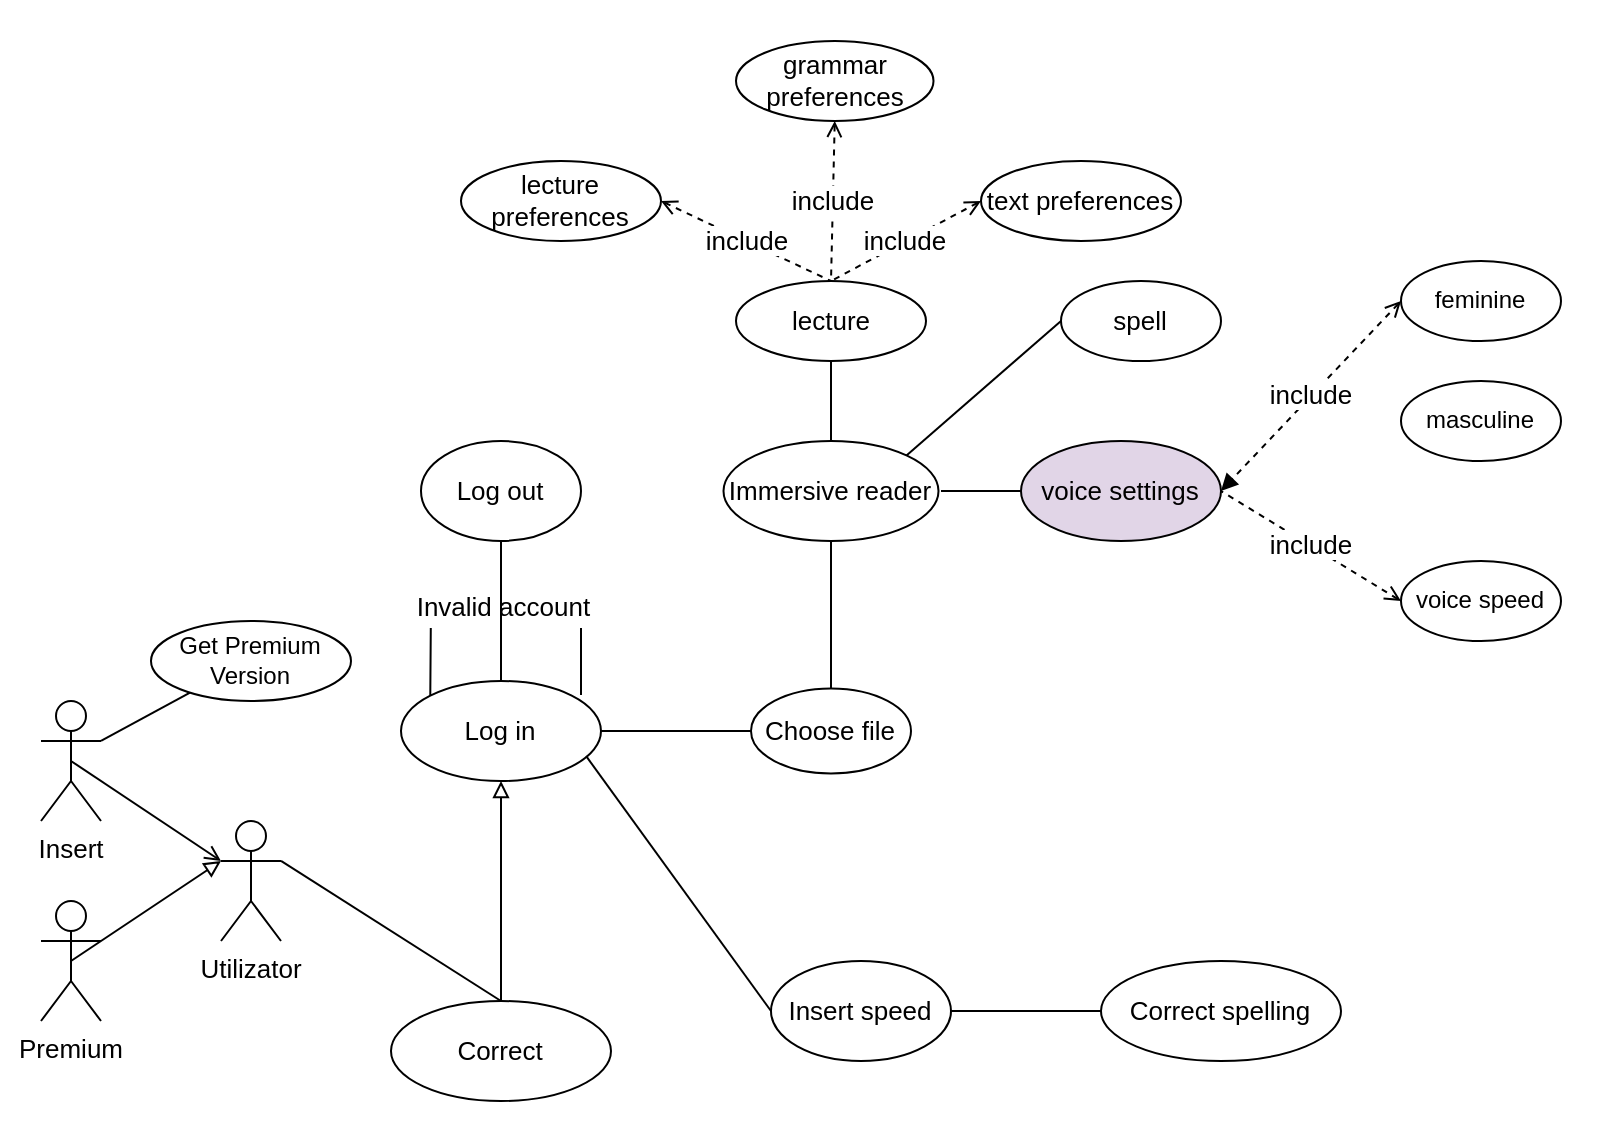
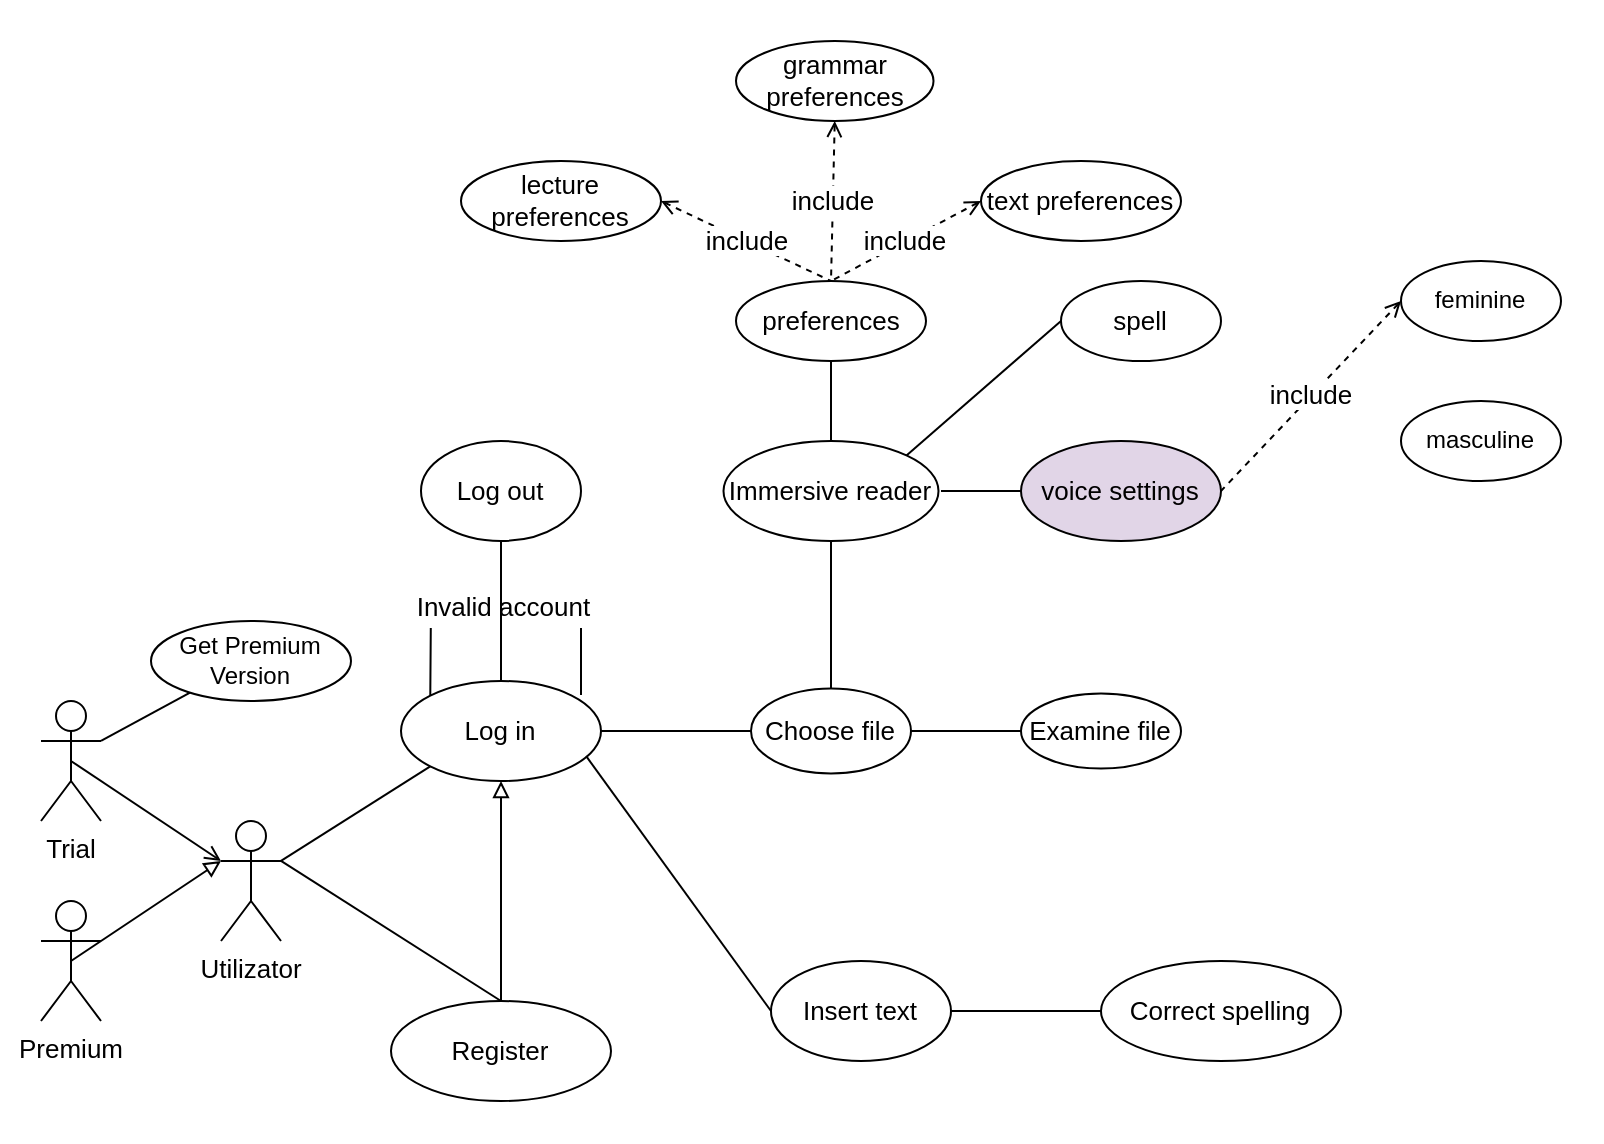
node "lecture": label "lecture" -> "preferences"
node "masculine": moved (1481, 421) -> (1481, 441)
edge "feminine" -- "voice settings": arrowhead block -> none
edge "voice settings" -> "voice speed": removed, label "include"
node "voice speed": removed
edge "Choose file" -- "Examine file": added
node "Examine file": added
edge "Log in" -- "Utilizator": added
node "Insert": label "Insert" -> "Trial"
node "Insert speed": label "Insert speed" -> "Insert text"
node "Correct": label "Correct" -> "Register"
